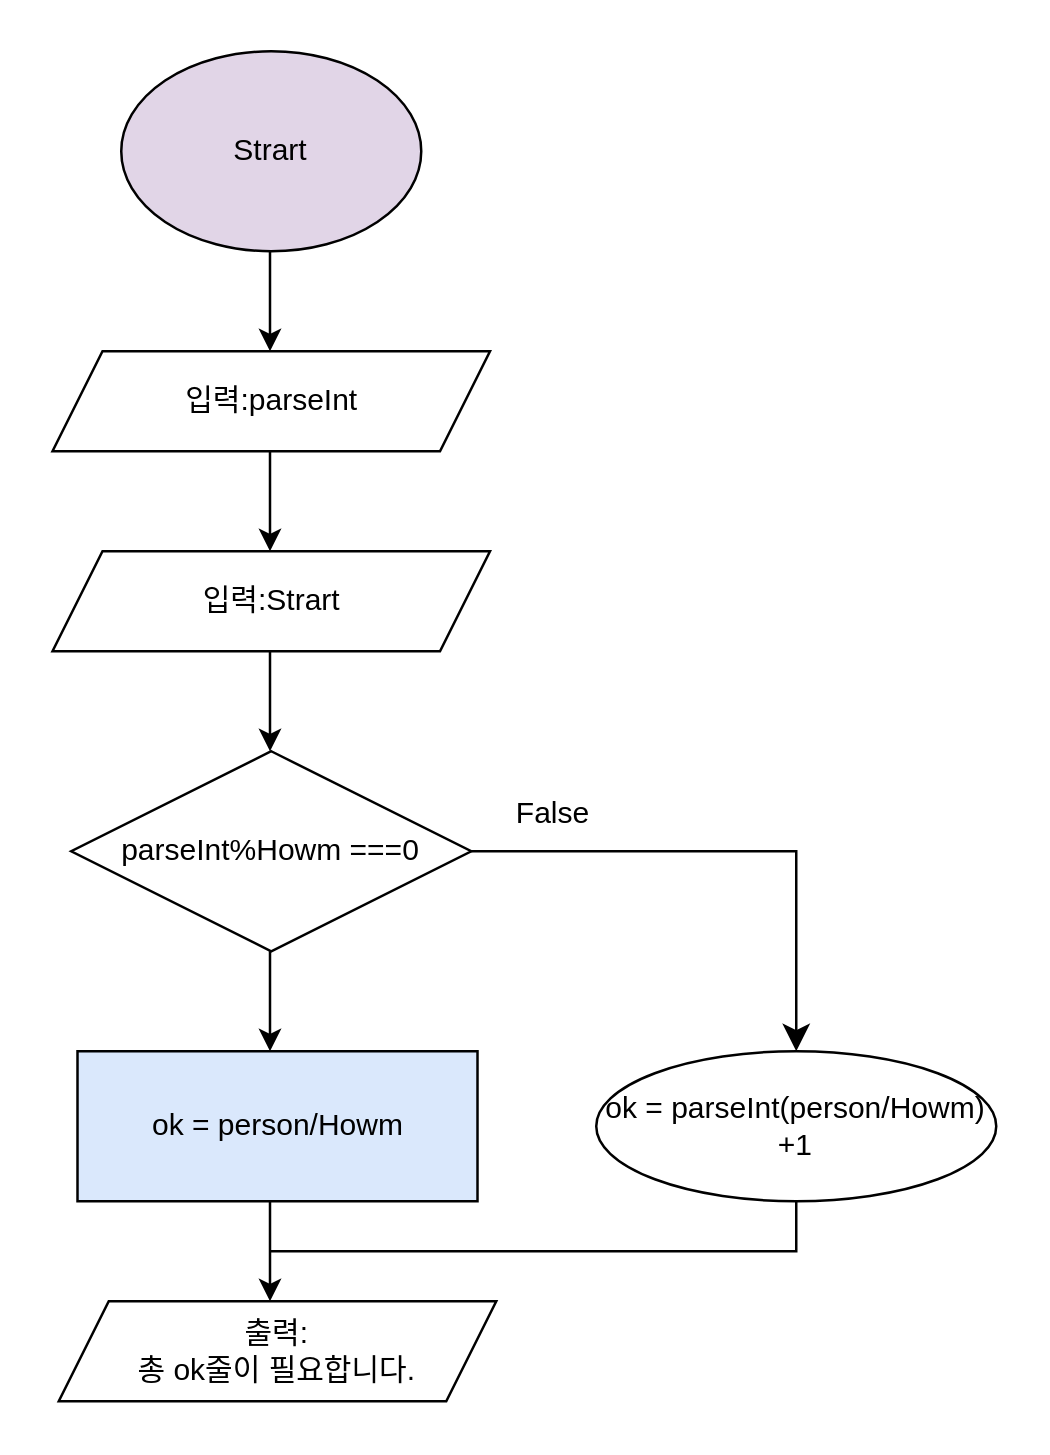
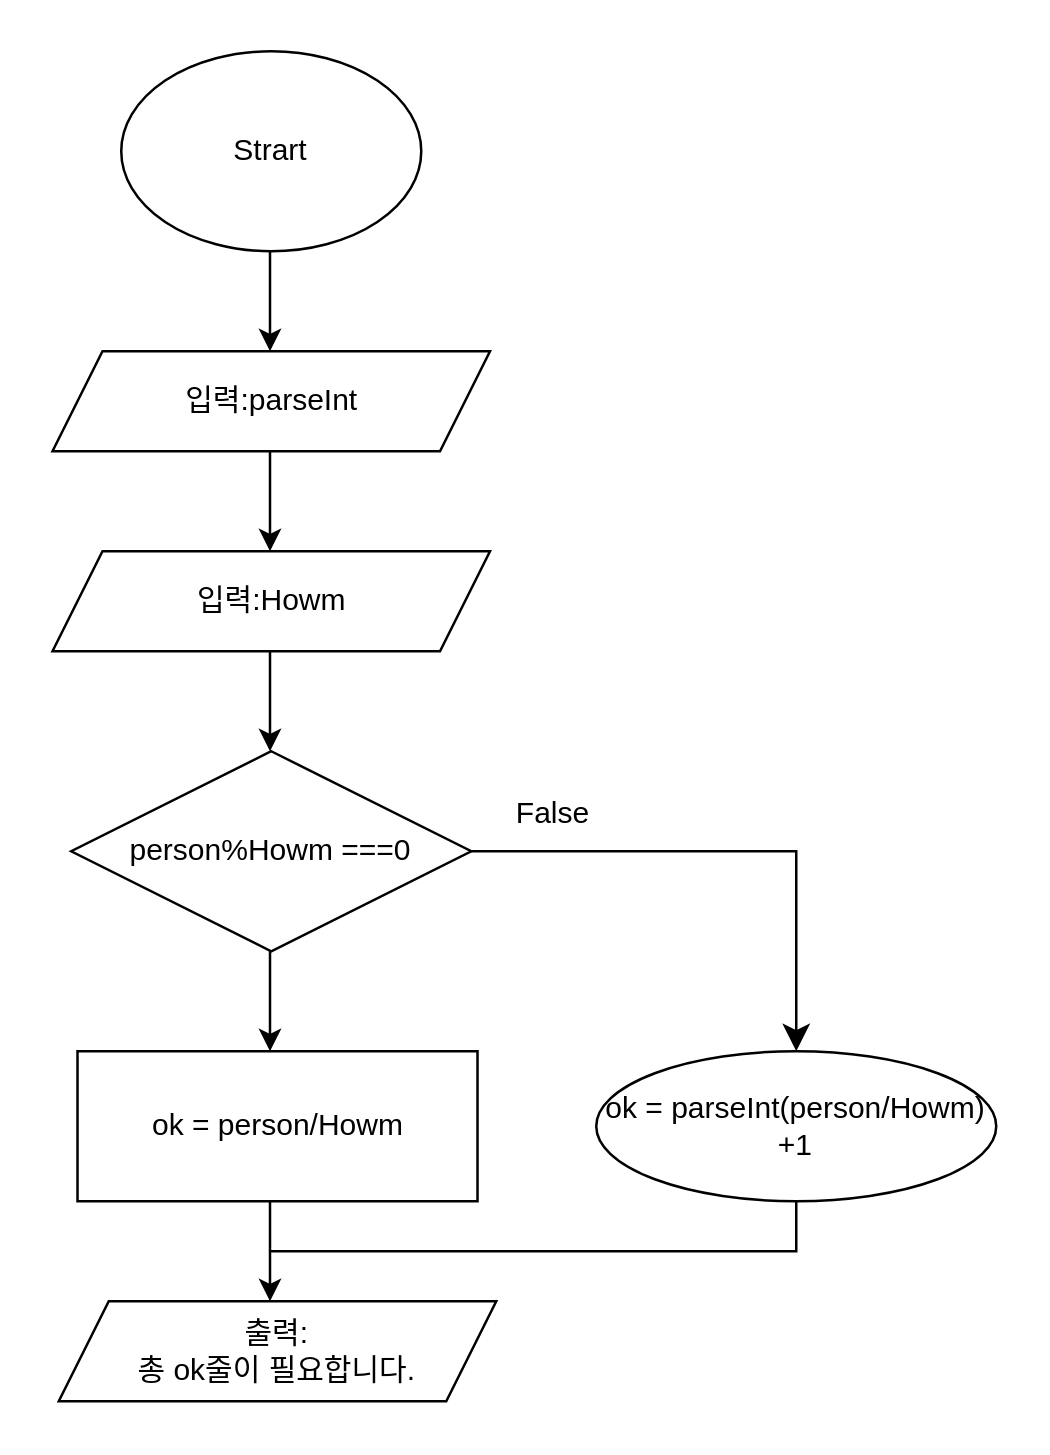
node "Strart": fillcolor #e1d5e7 -> #ffffff
node "입력:Strart": label "입력:Strart" -> "입력:Howm"
node "parseInt%Howm ===0": label "parseInt%Howm ===0" -> "person%Howm ===0"
node "ok = person/Howm": fillcolor #dae8fc -> #ffffff
